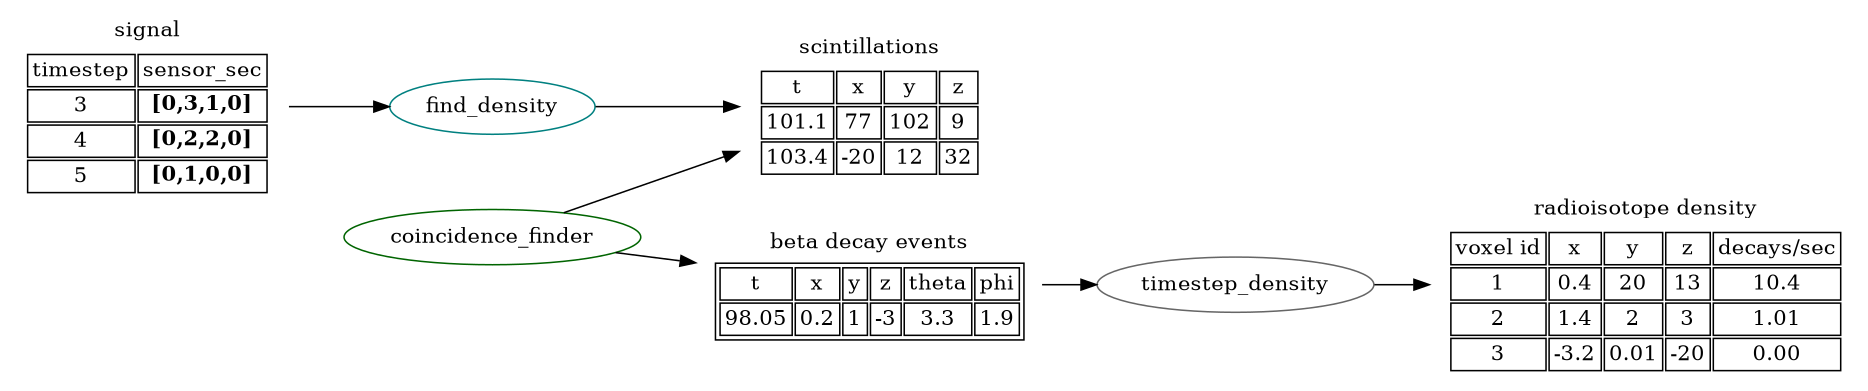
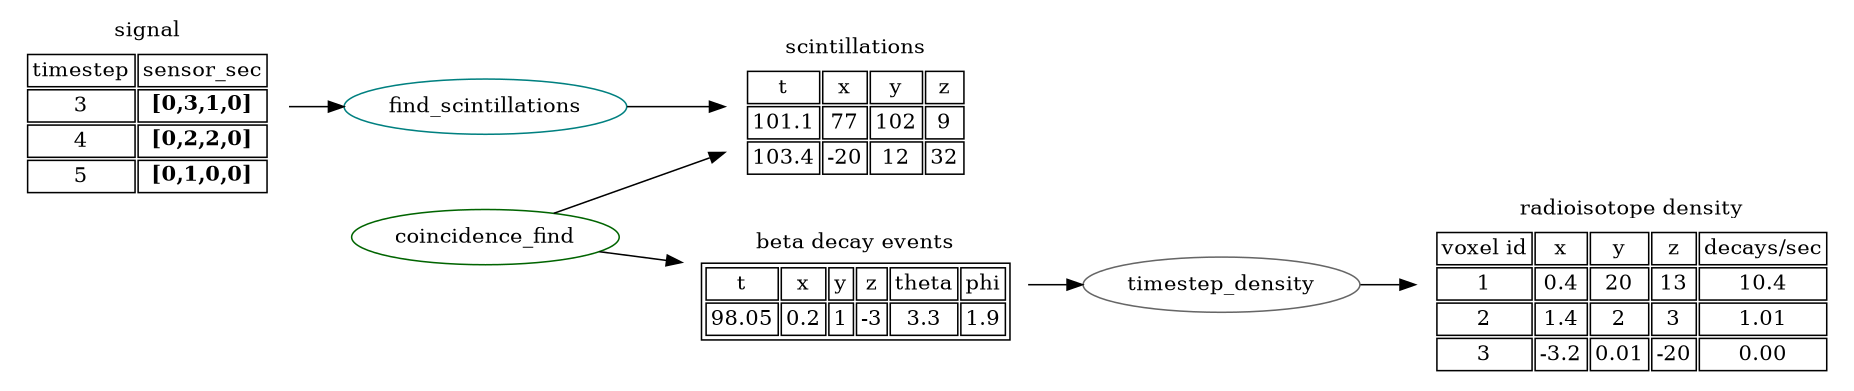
node "find_density": label "find_density" -> "find_scintillations"
node "coincidence_finder": label "coincidence_finder" -> "coincidence_find"
